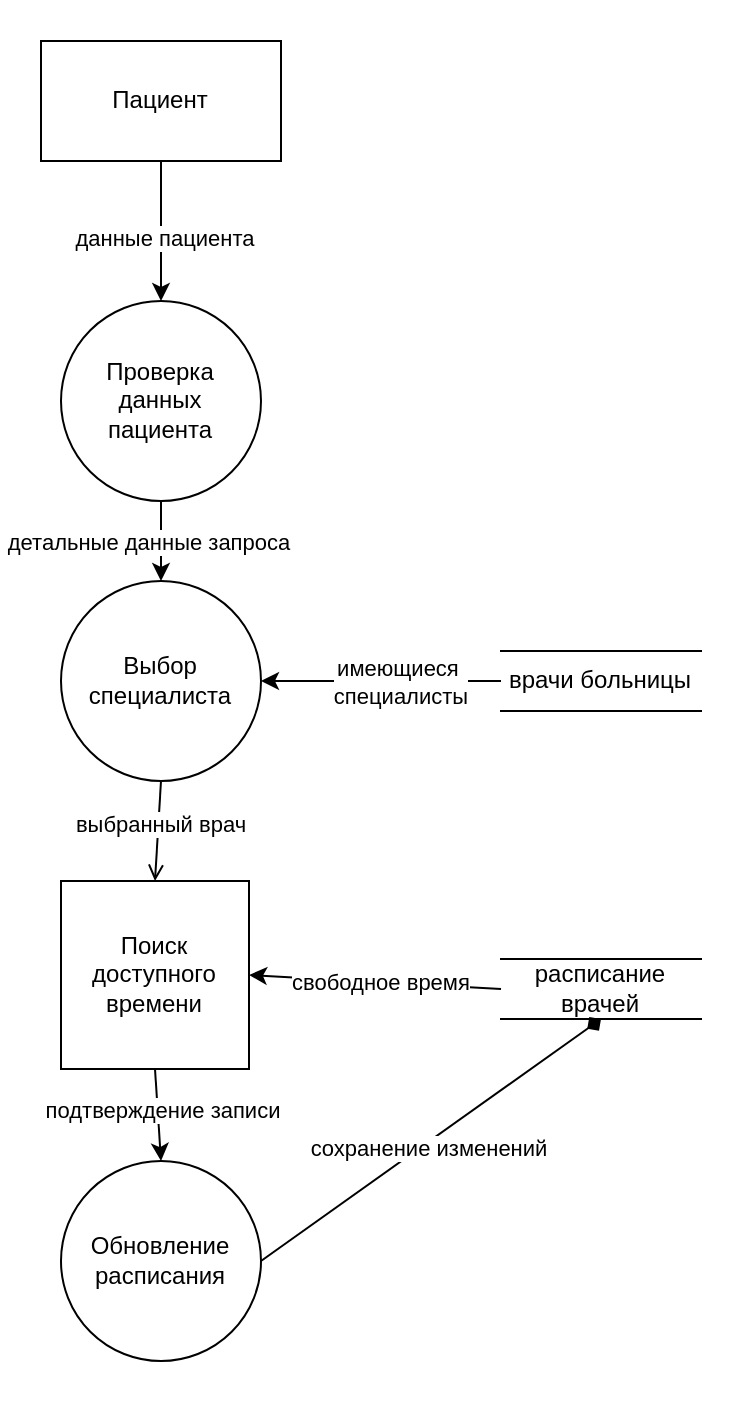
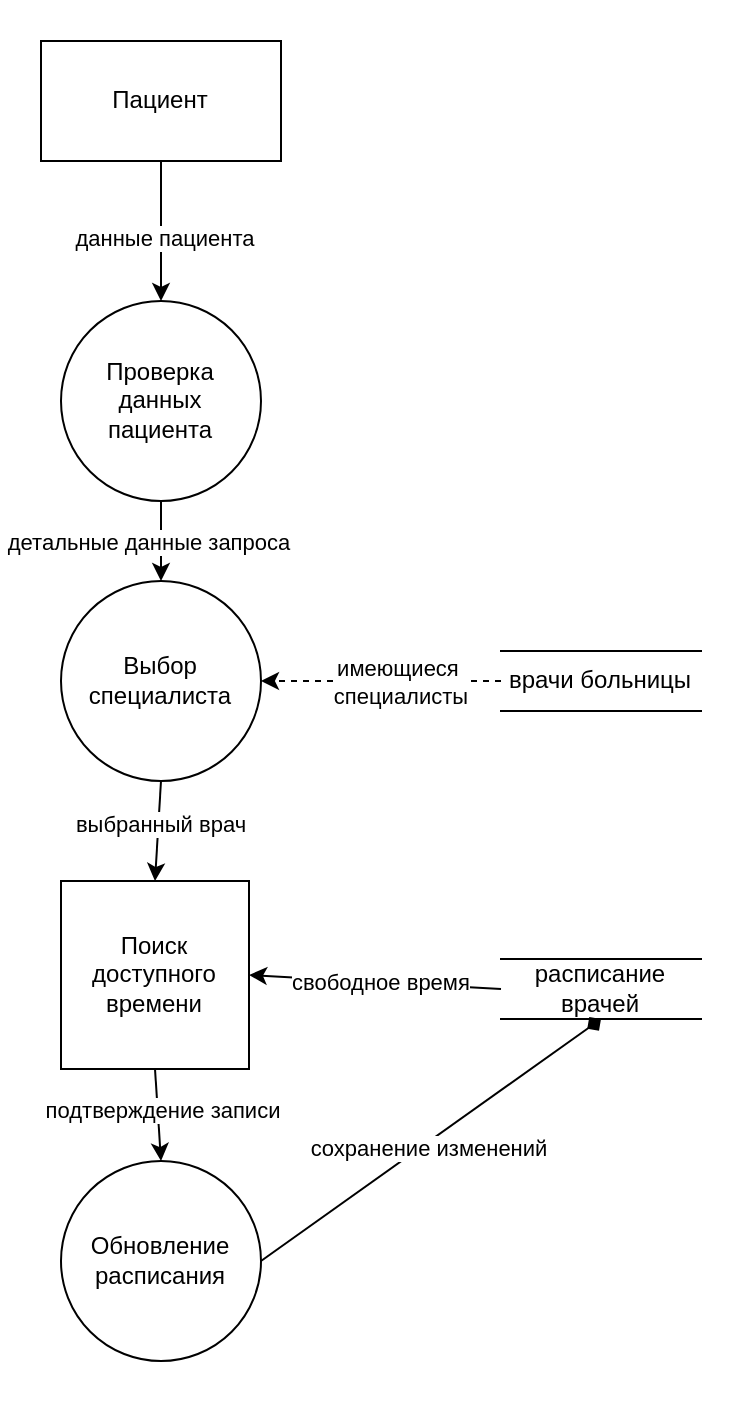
edge "врачи больницы" -> "Выбор специалиста": style solid -> dashed
edge "Выбор специалиста" -> "Поиск доступного времени": arrowhead open -> classic
